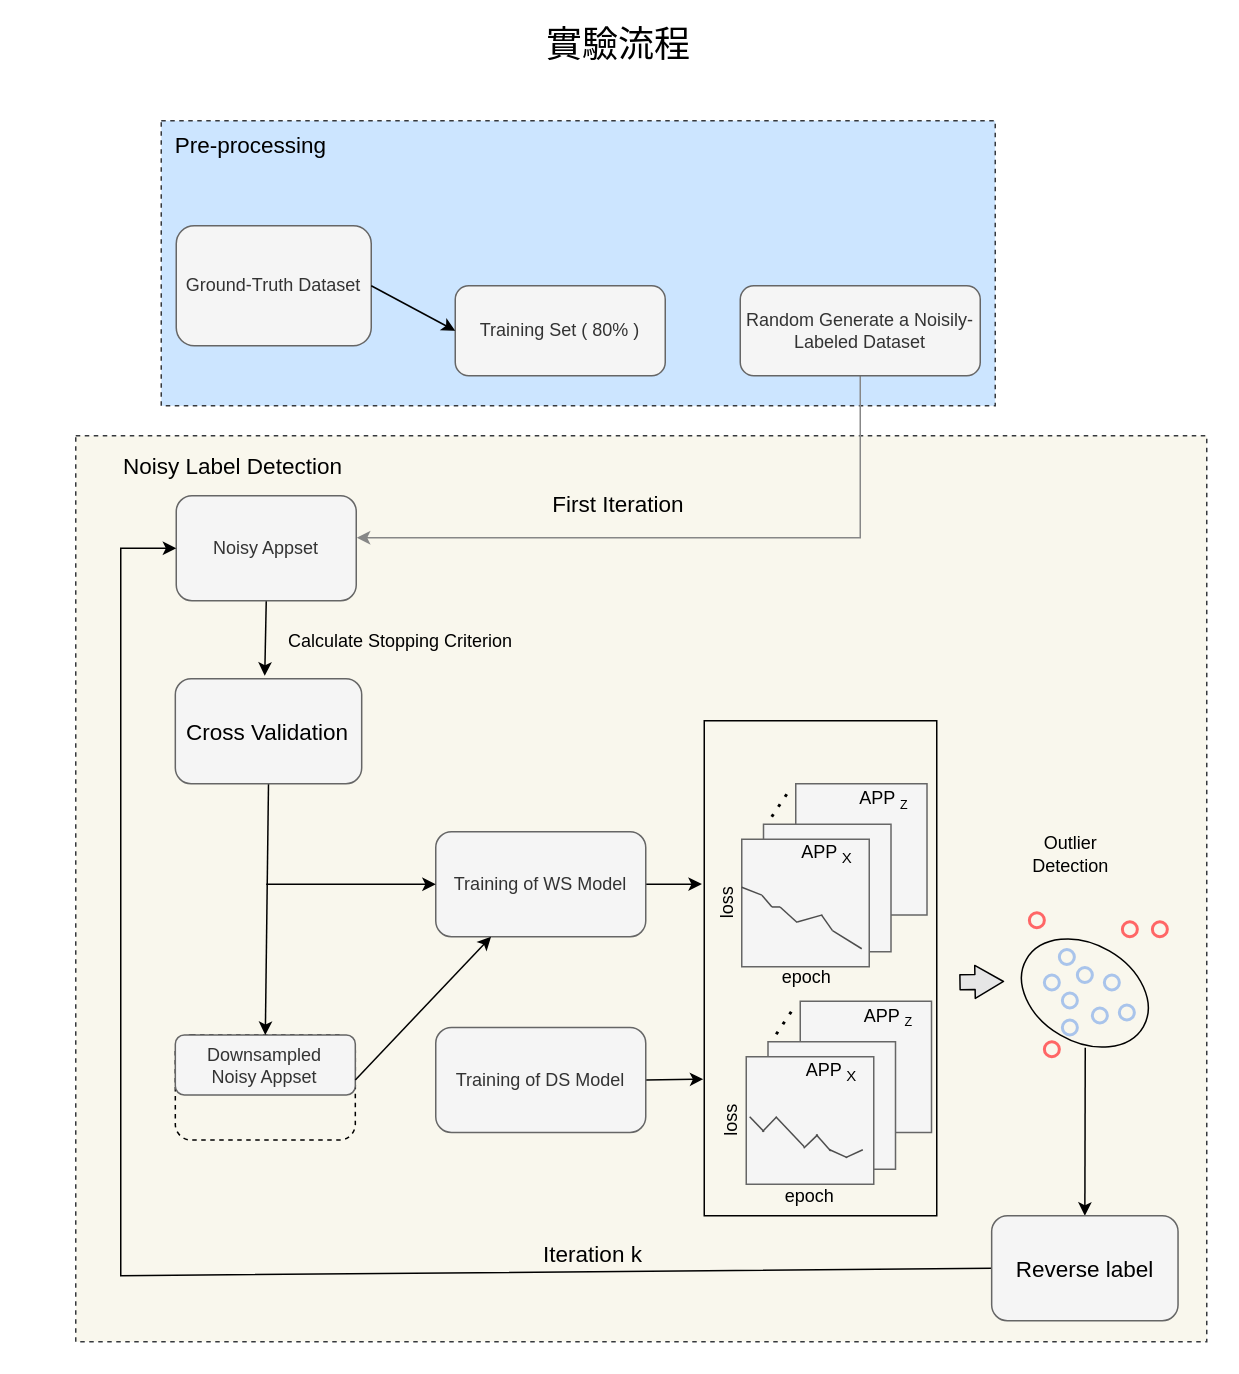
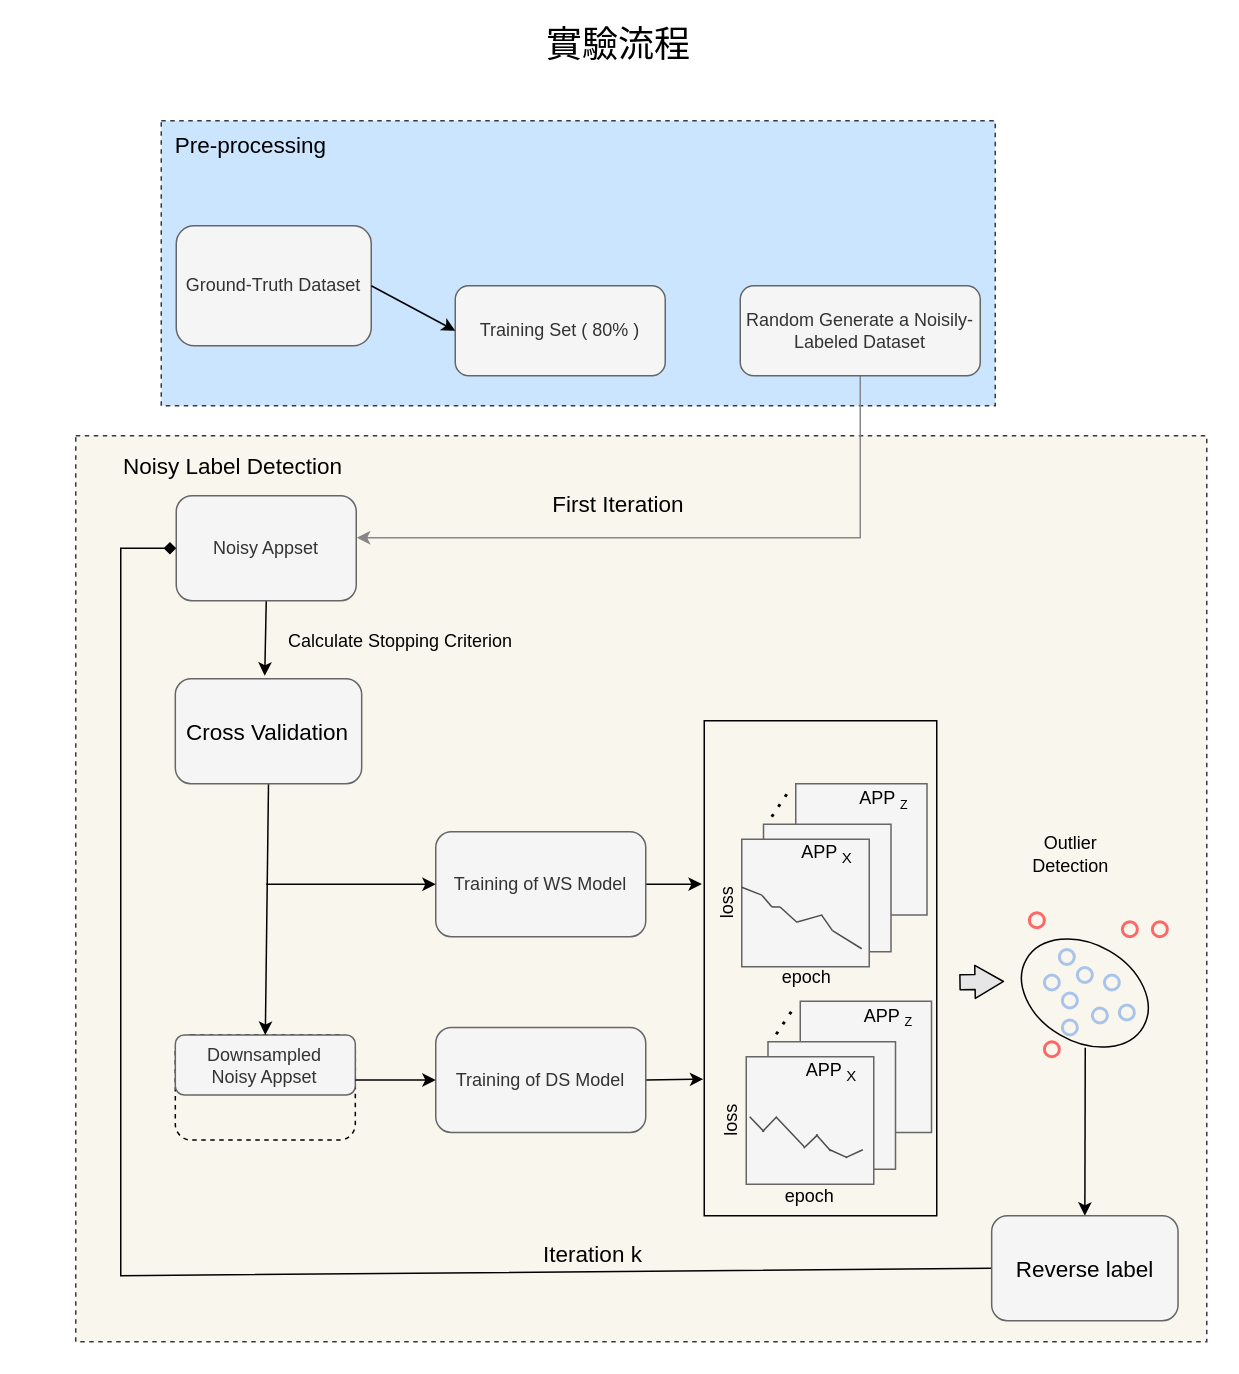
edge "Reverse label" -> "Noisy Appset": arrowhead classic -> diamond
edge "Downsampled Noisy Appset" -> "Training of WS Model": now "Downsampled Noisy Appset" -> "Training of DS Model"
